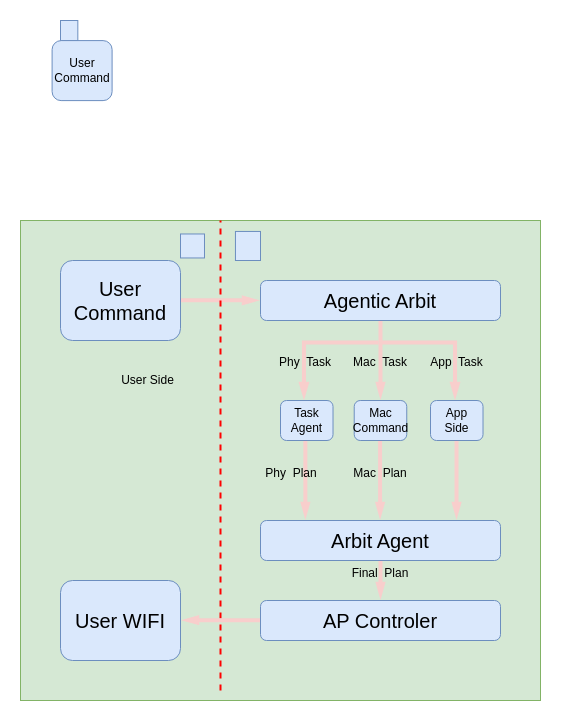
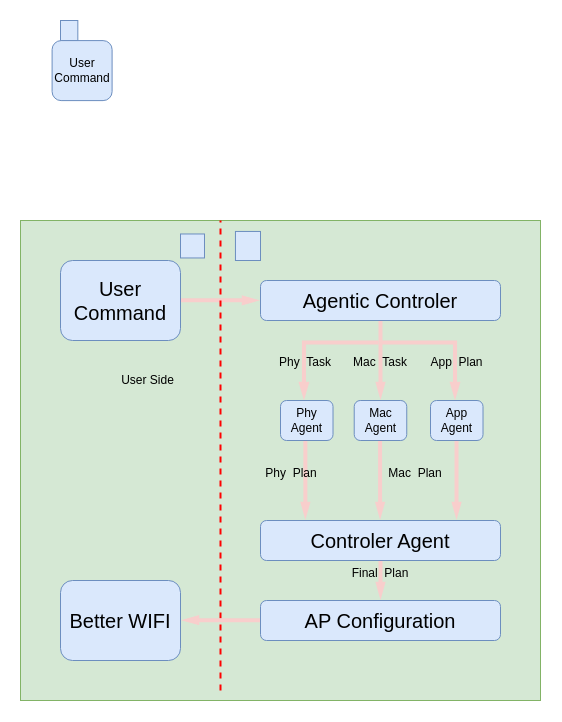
node "Agentic Arbit": label "Agentic Arbit" -> "Agentic Controler"
node "App Task": label "App Task" -> "App Plan"
node "Task Agent": label "Task Agent" -> "Phy Agent"
node "Mac Command": label "Mac Command" -> "Mac Agent"
node "App Side": label "App Side" -> "App Agent"
node "Mac Plan": moved (380, 473) -> (415, 473)
node "Arbit Agent": label "Arbit Agent" -> "Controler Agent"
node "User WIFI": label "User WIFI" -> "Better WIFI"
node "AP Controler": label "AP Controler" -> "AP Configuration"
